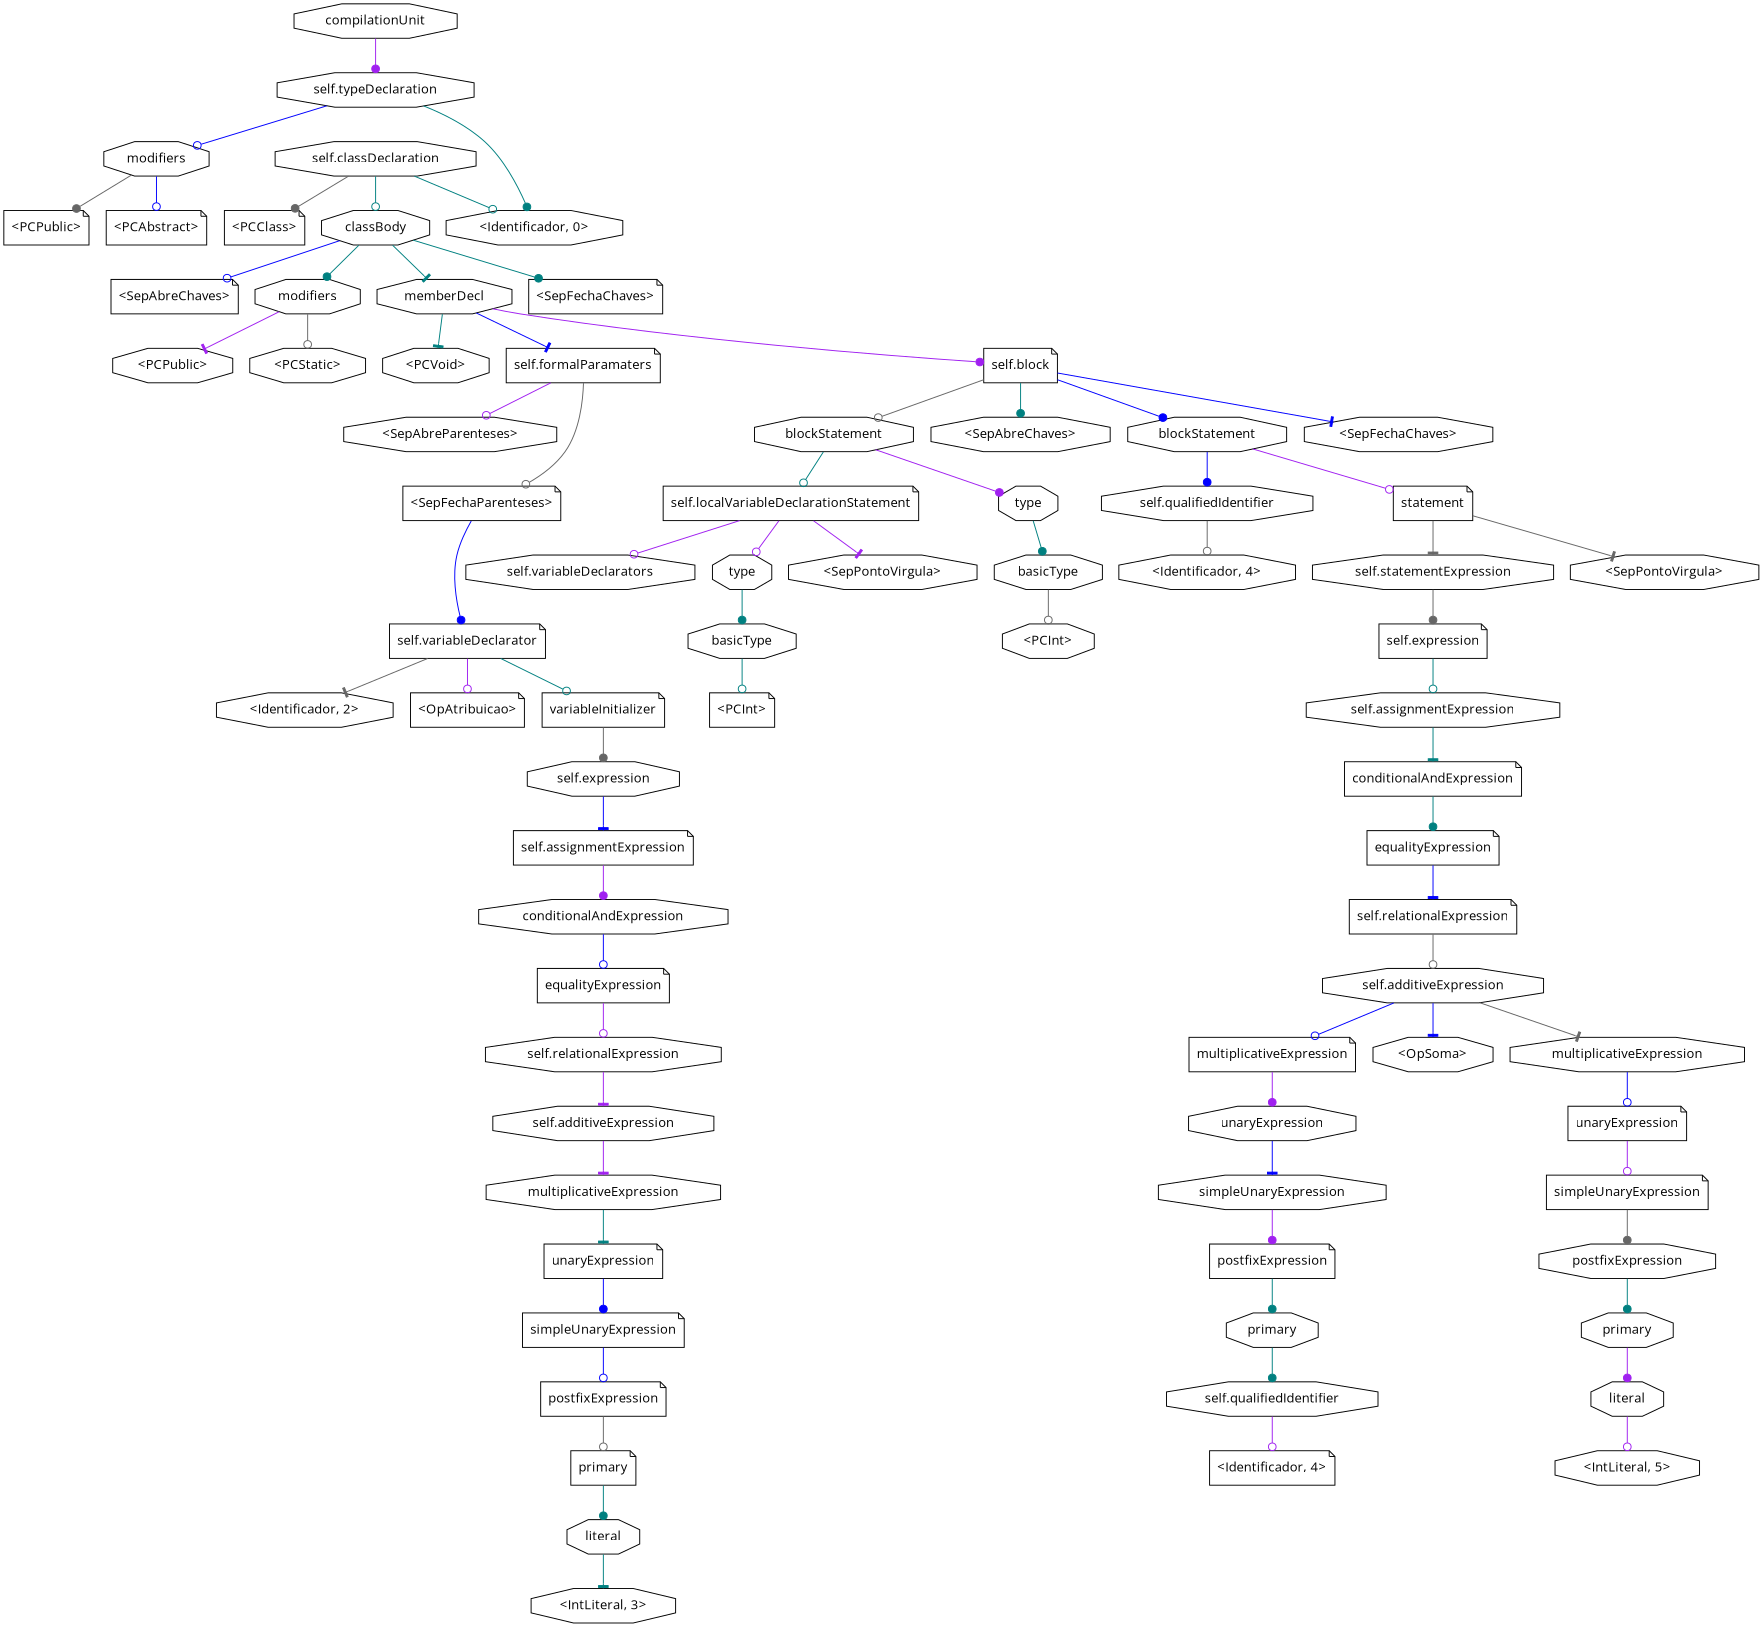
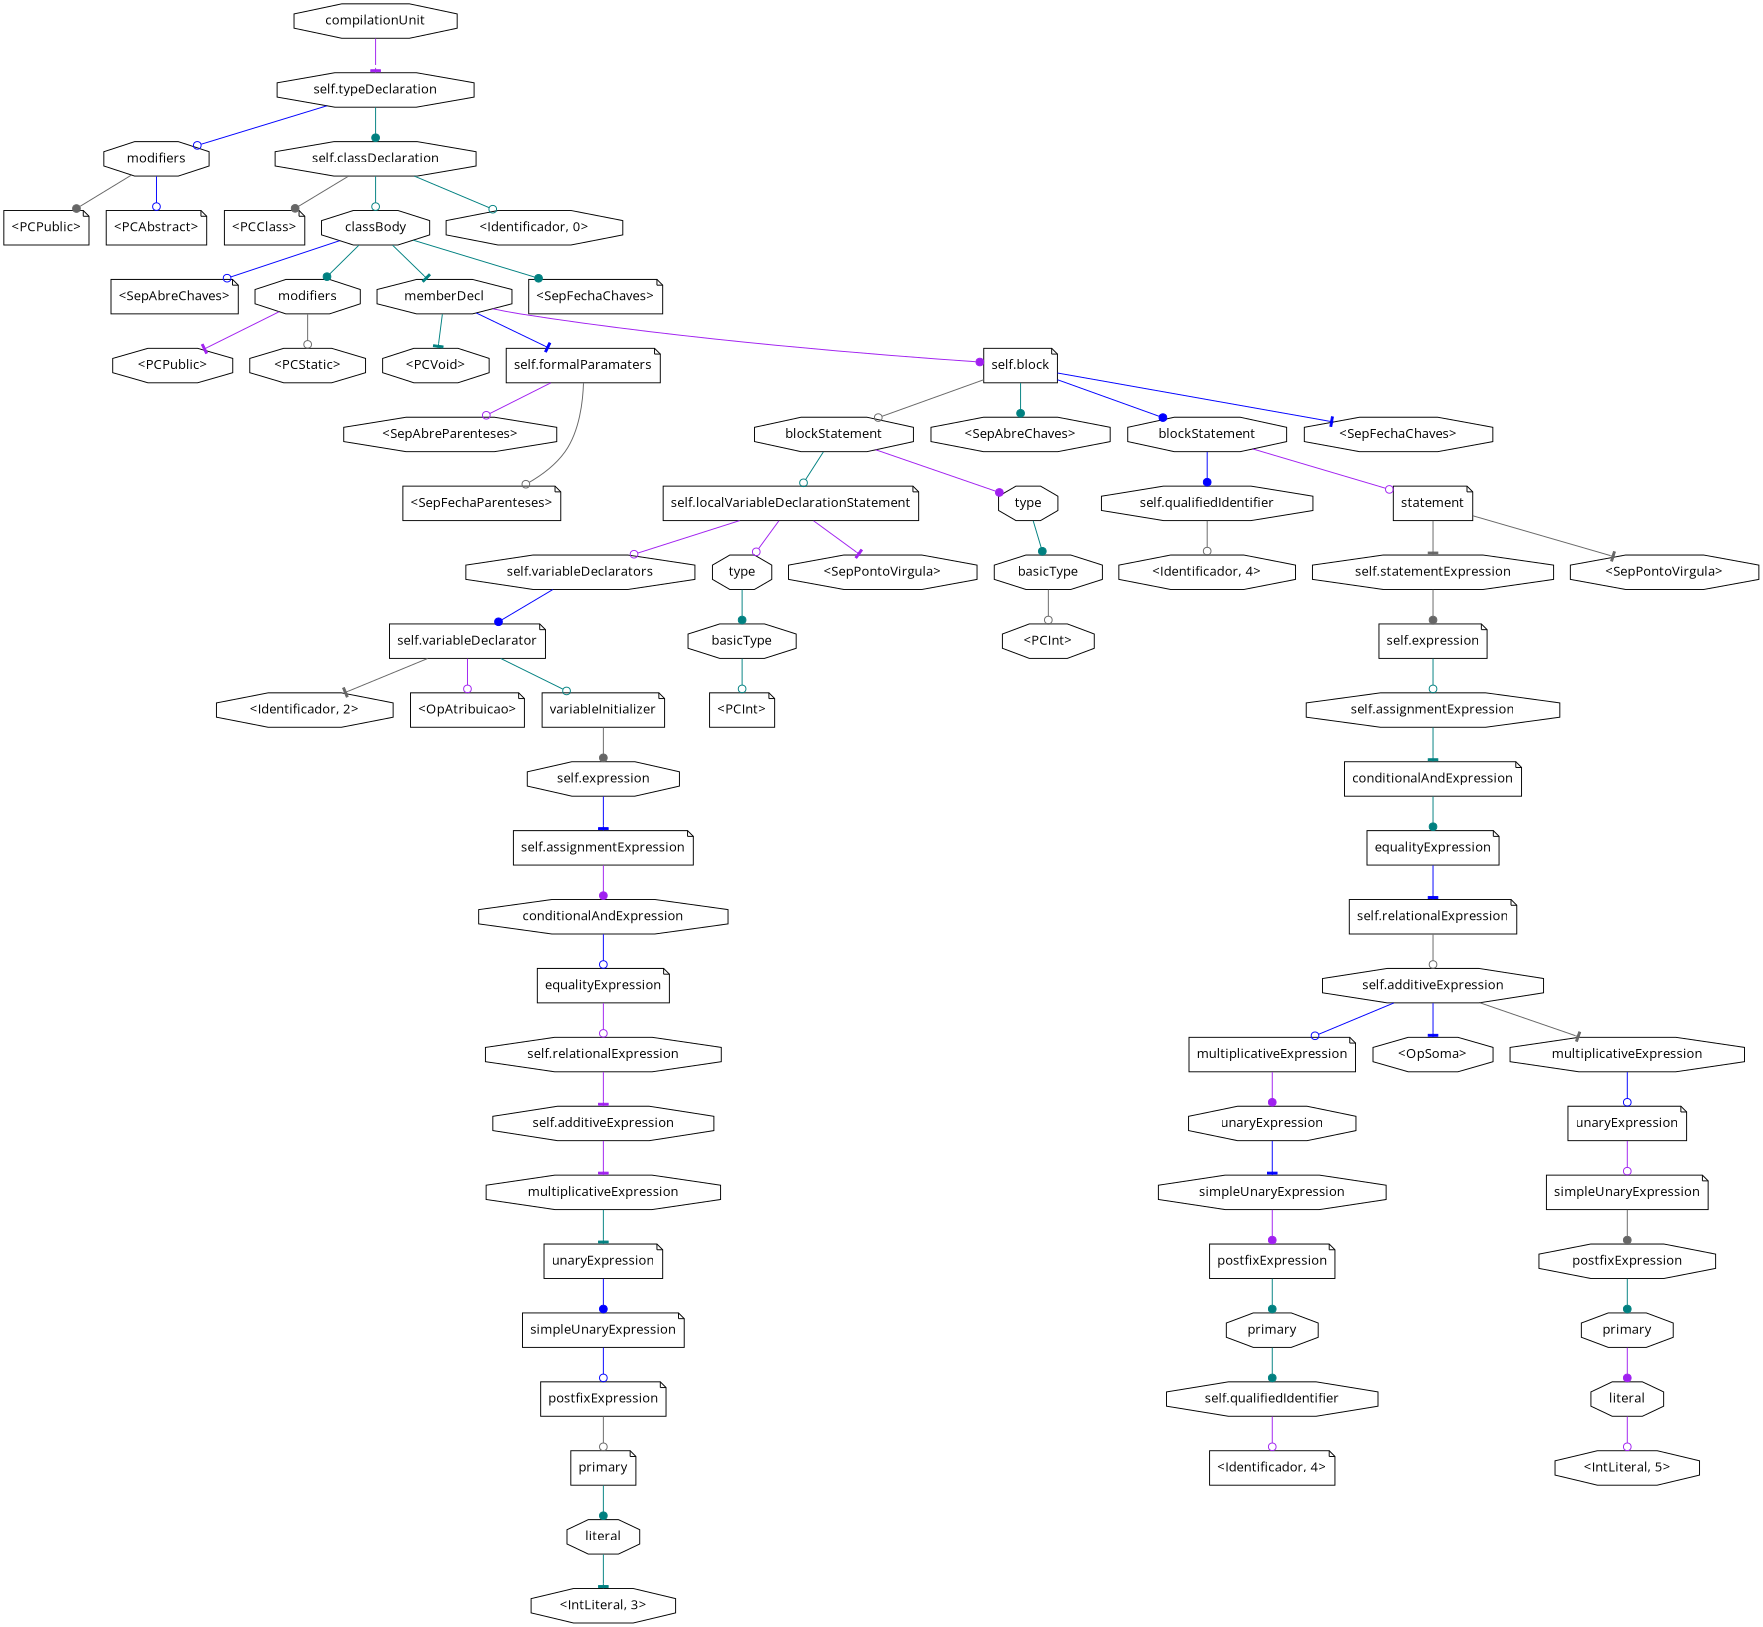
edge "compilationUnit" -> "self.typeDeclaration": arrowhead dot -> tee
edge "self.typeDeclaration" -> "<Identificador, 0>": now "self.typeDeclaration" -> "self.classDeclaration"
edge "<SepFechaParenteses>" -> "self.variableDeclarator": now "self.variableDeclarators" -> "self.variableDeclarator"
